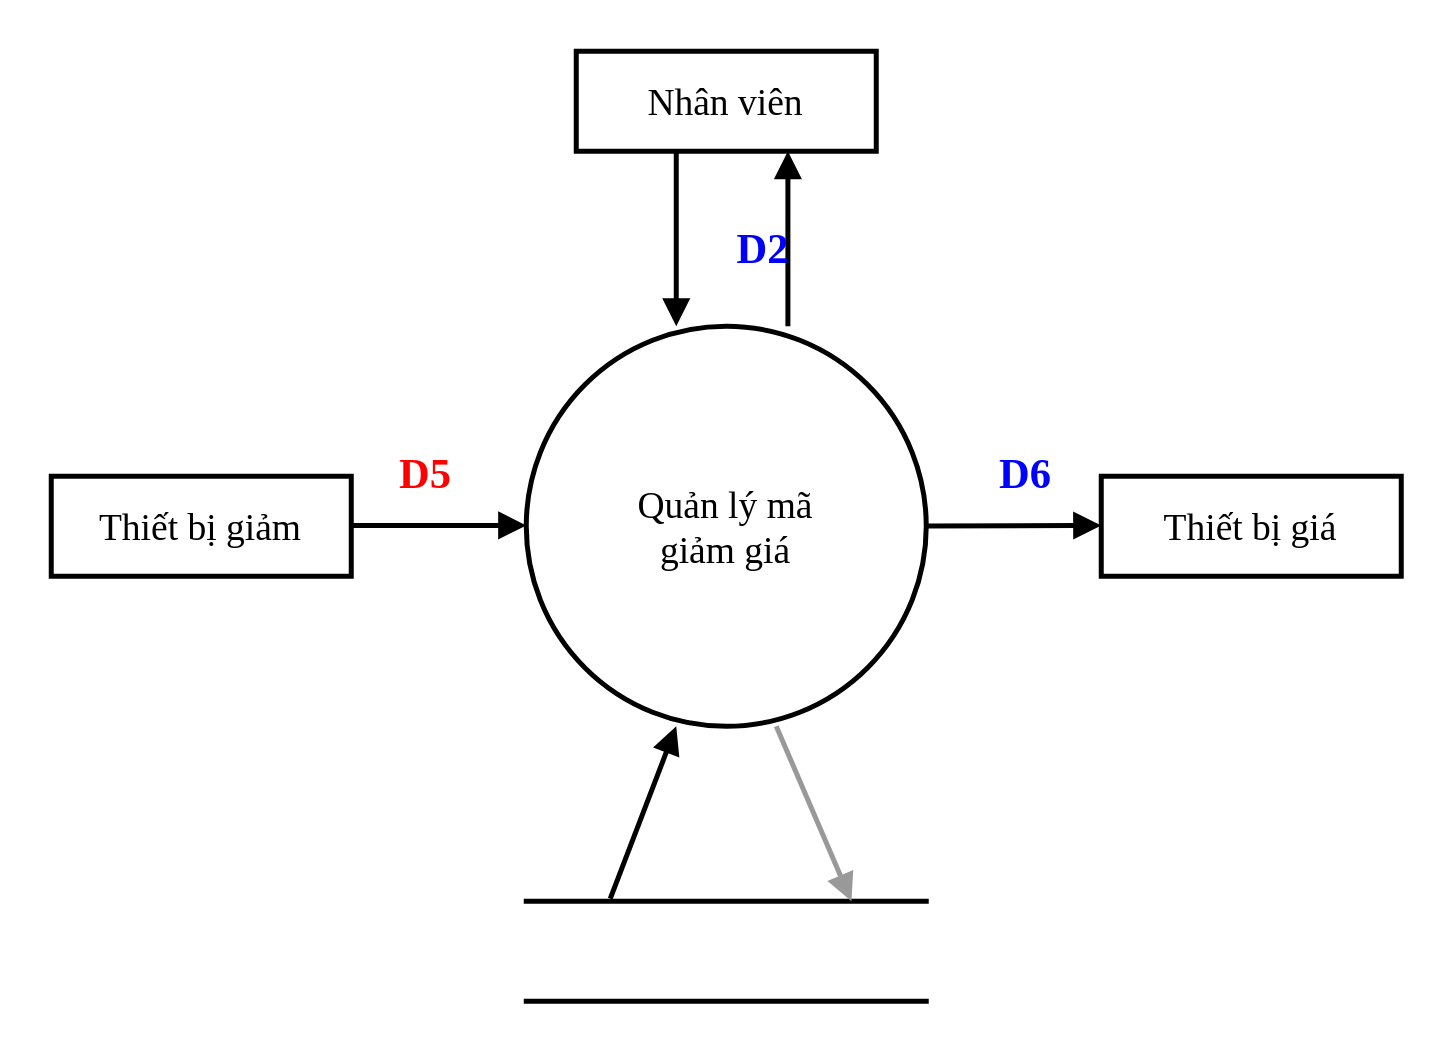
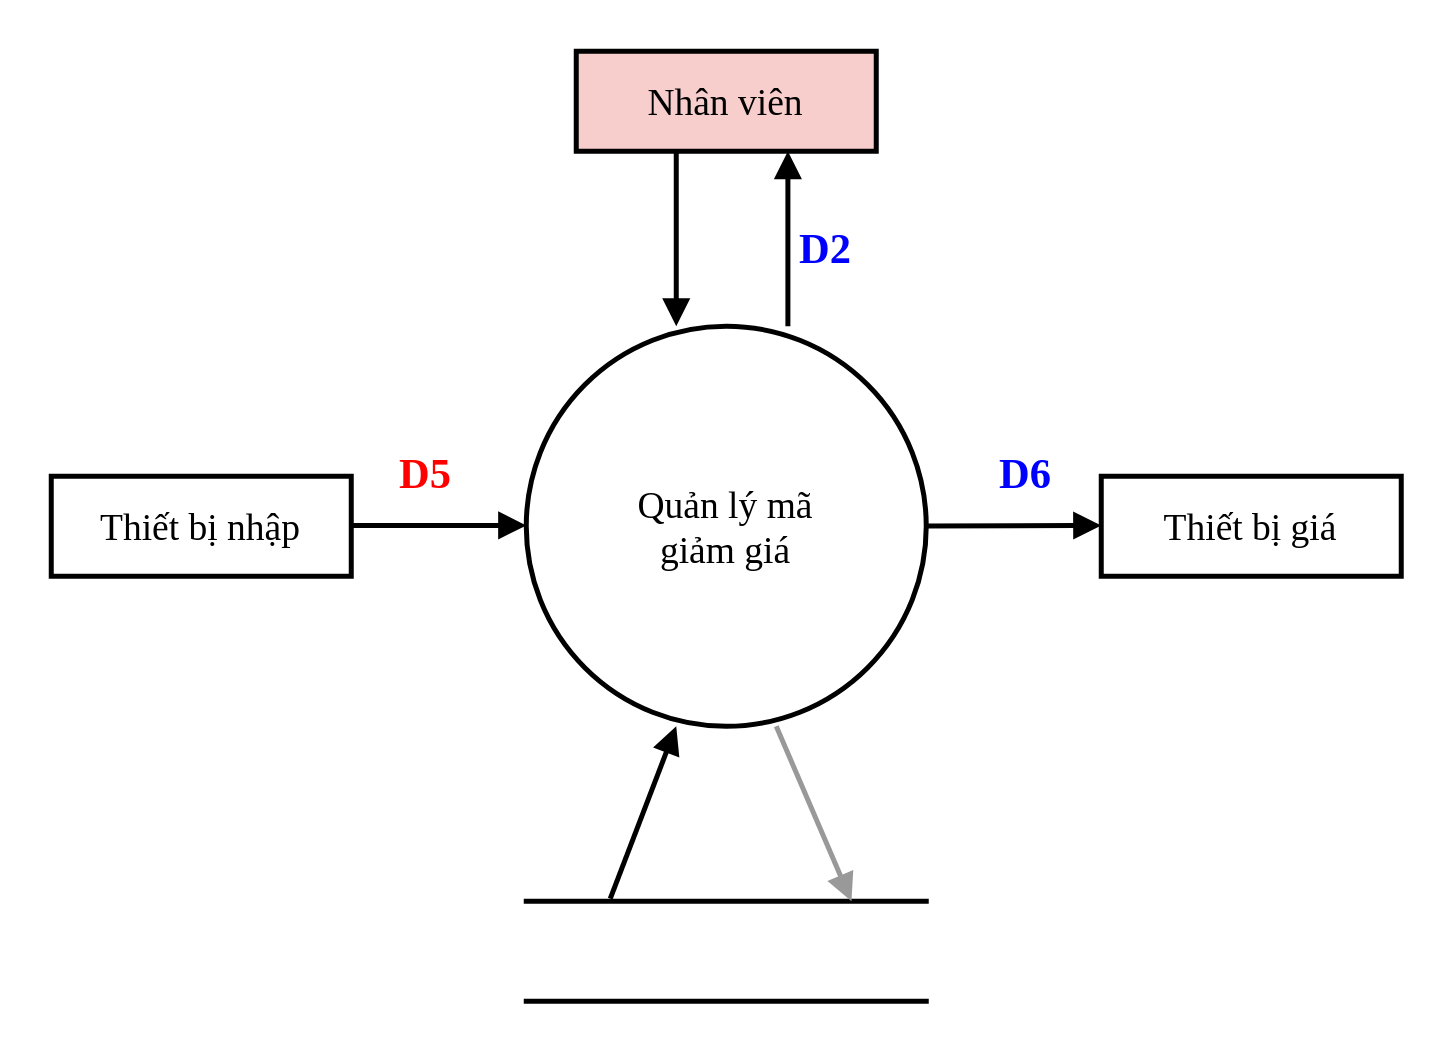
node "Nhân viên": fillcolor #ffffff -> #f8cecc
node "D2": moved (764, 251) -> (826, 251)
node "Thiết bị giảm": label "Thiết bị giảm" -> "Thiết bị nhập"
